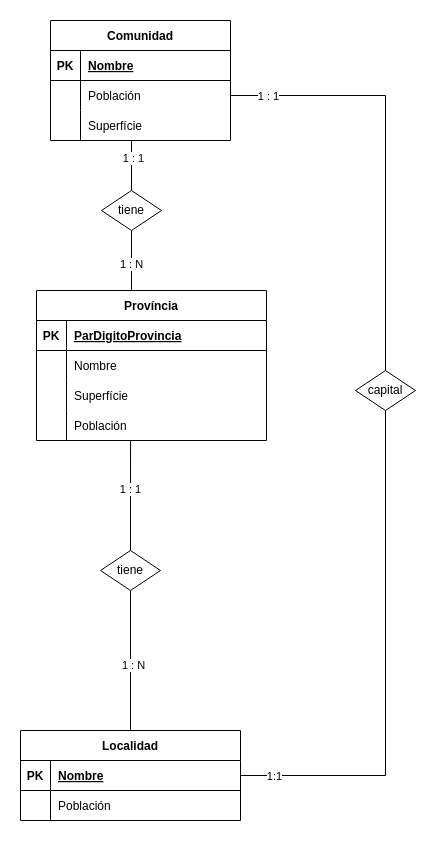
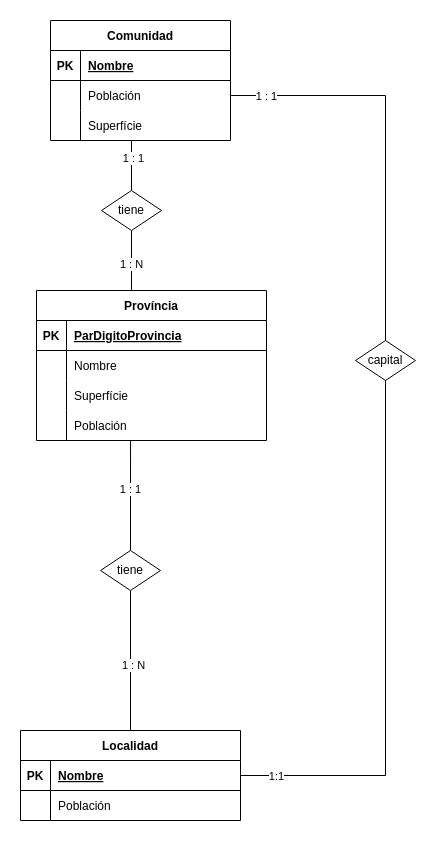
node "capital": moved (386, 391) -> (386, 361)
